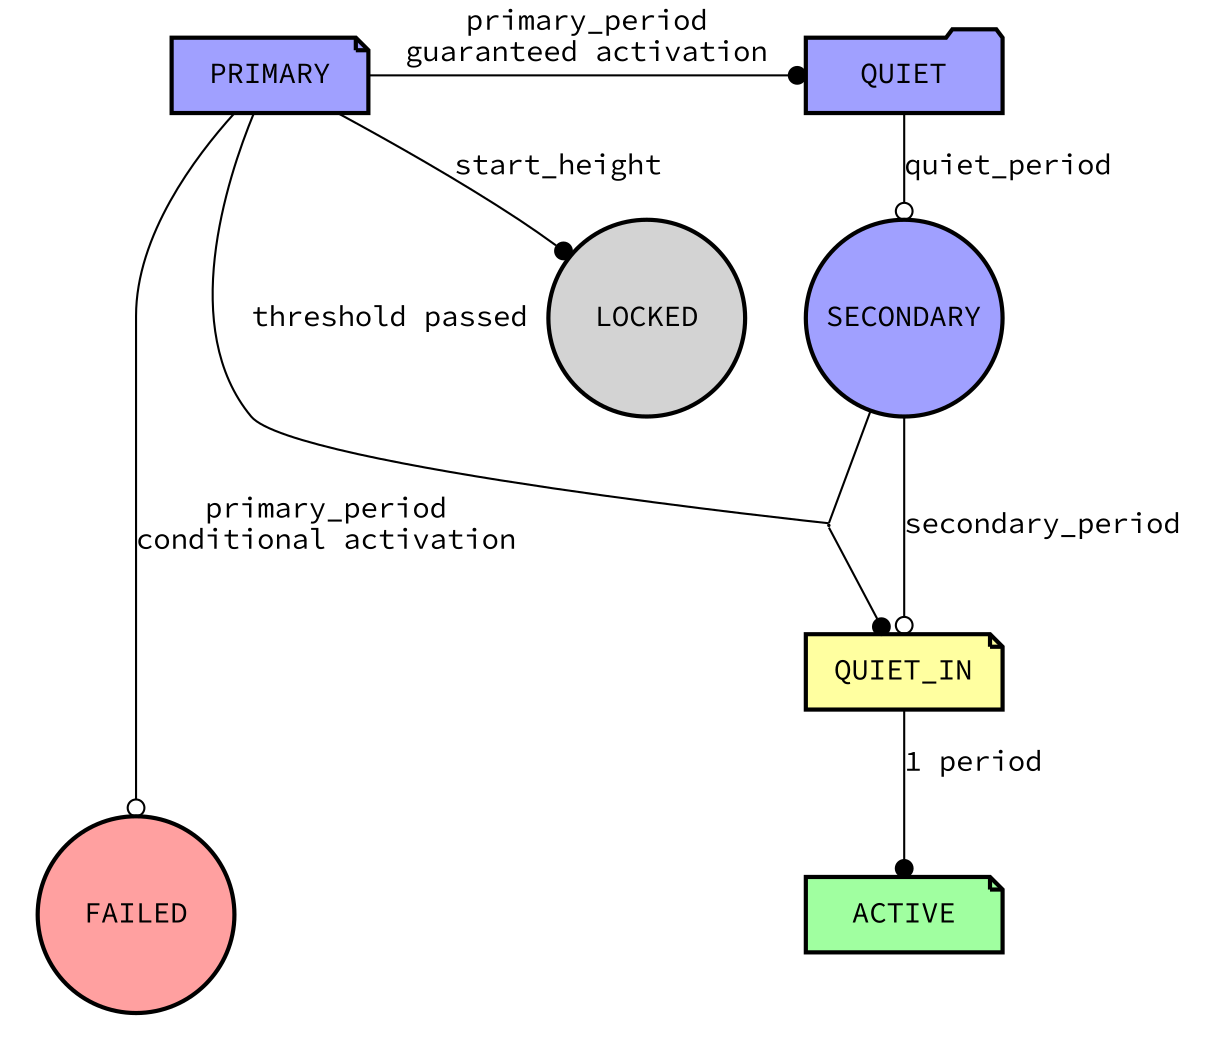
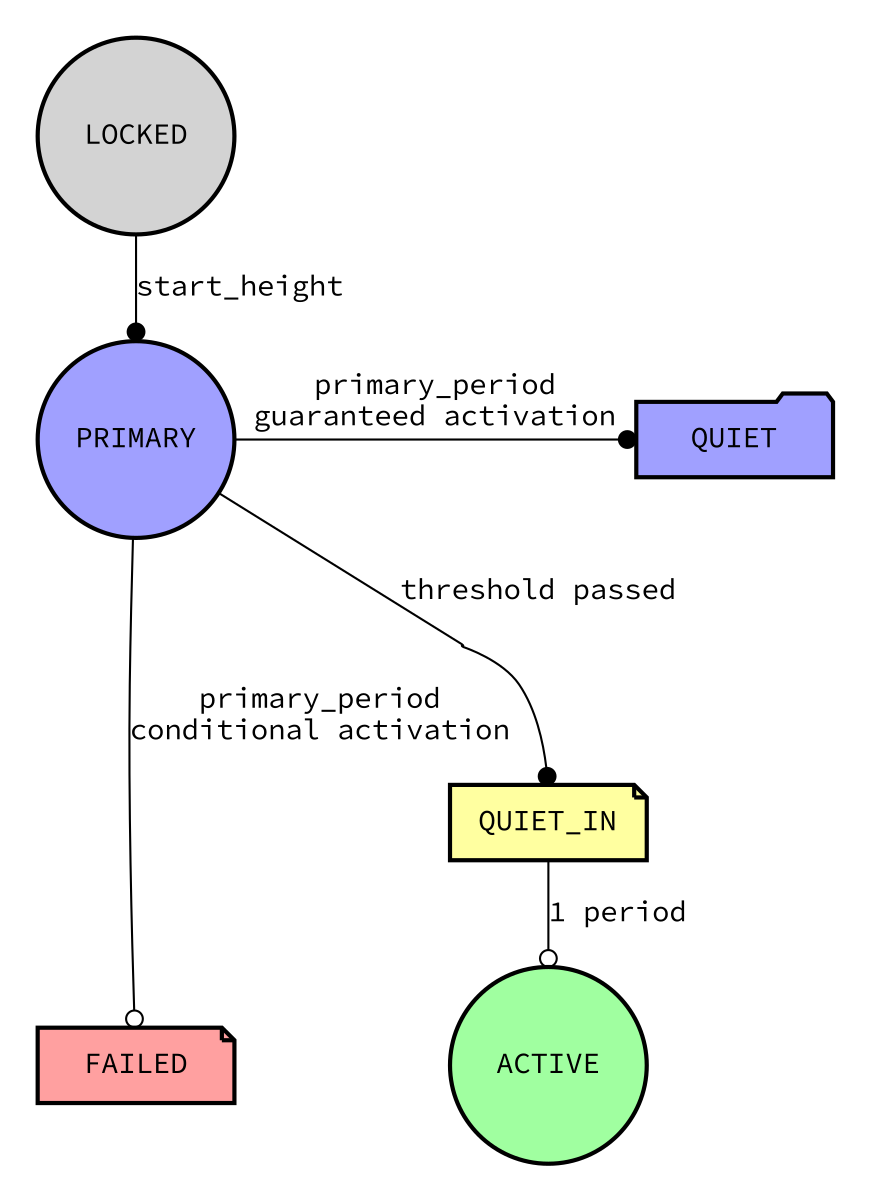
node "PRIMARY": shape note -> circle
edge "PRIMARY" -> "LOCKED": reversed
node "SECONDARY": removed
edge "QUIET_IN" -> "ACTIVE": arrowhead dot -> odot
node "FAILED": shape circle -> note
node "ACTIVE": shape note -> circle
